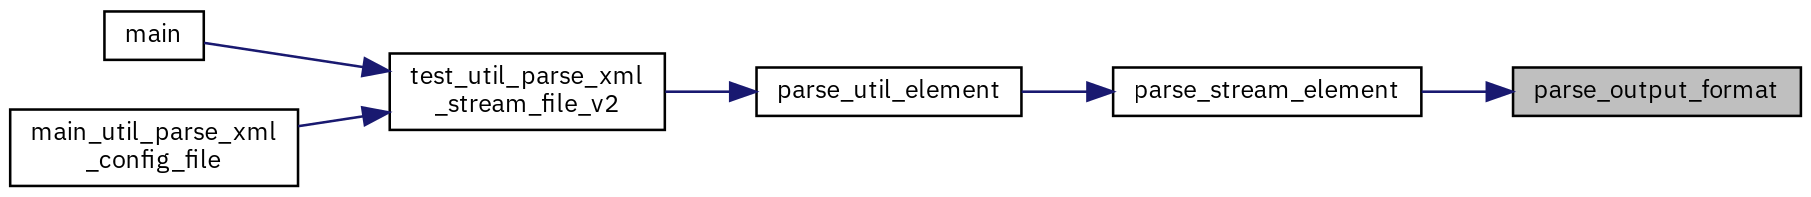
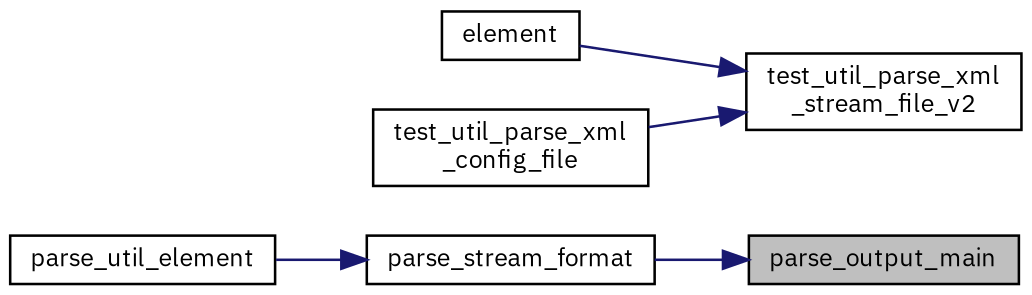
node "main": label "main" -> "element"
edge "test_util_parse_xml _stream_file_v2" -> "parse_util_element": removed
node "parse_stream_element": label "parse_stream_element" -> "parse_stream_format"
node "parse_output_format": label "parse_output_format" -> "parse_output_main"
node "main_util_parse_xml _config_file": label "main_util_parse_xml _config_file" -> "test_util_parse_xml _config_file"
